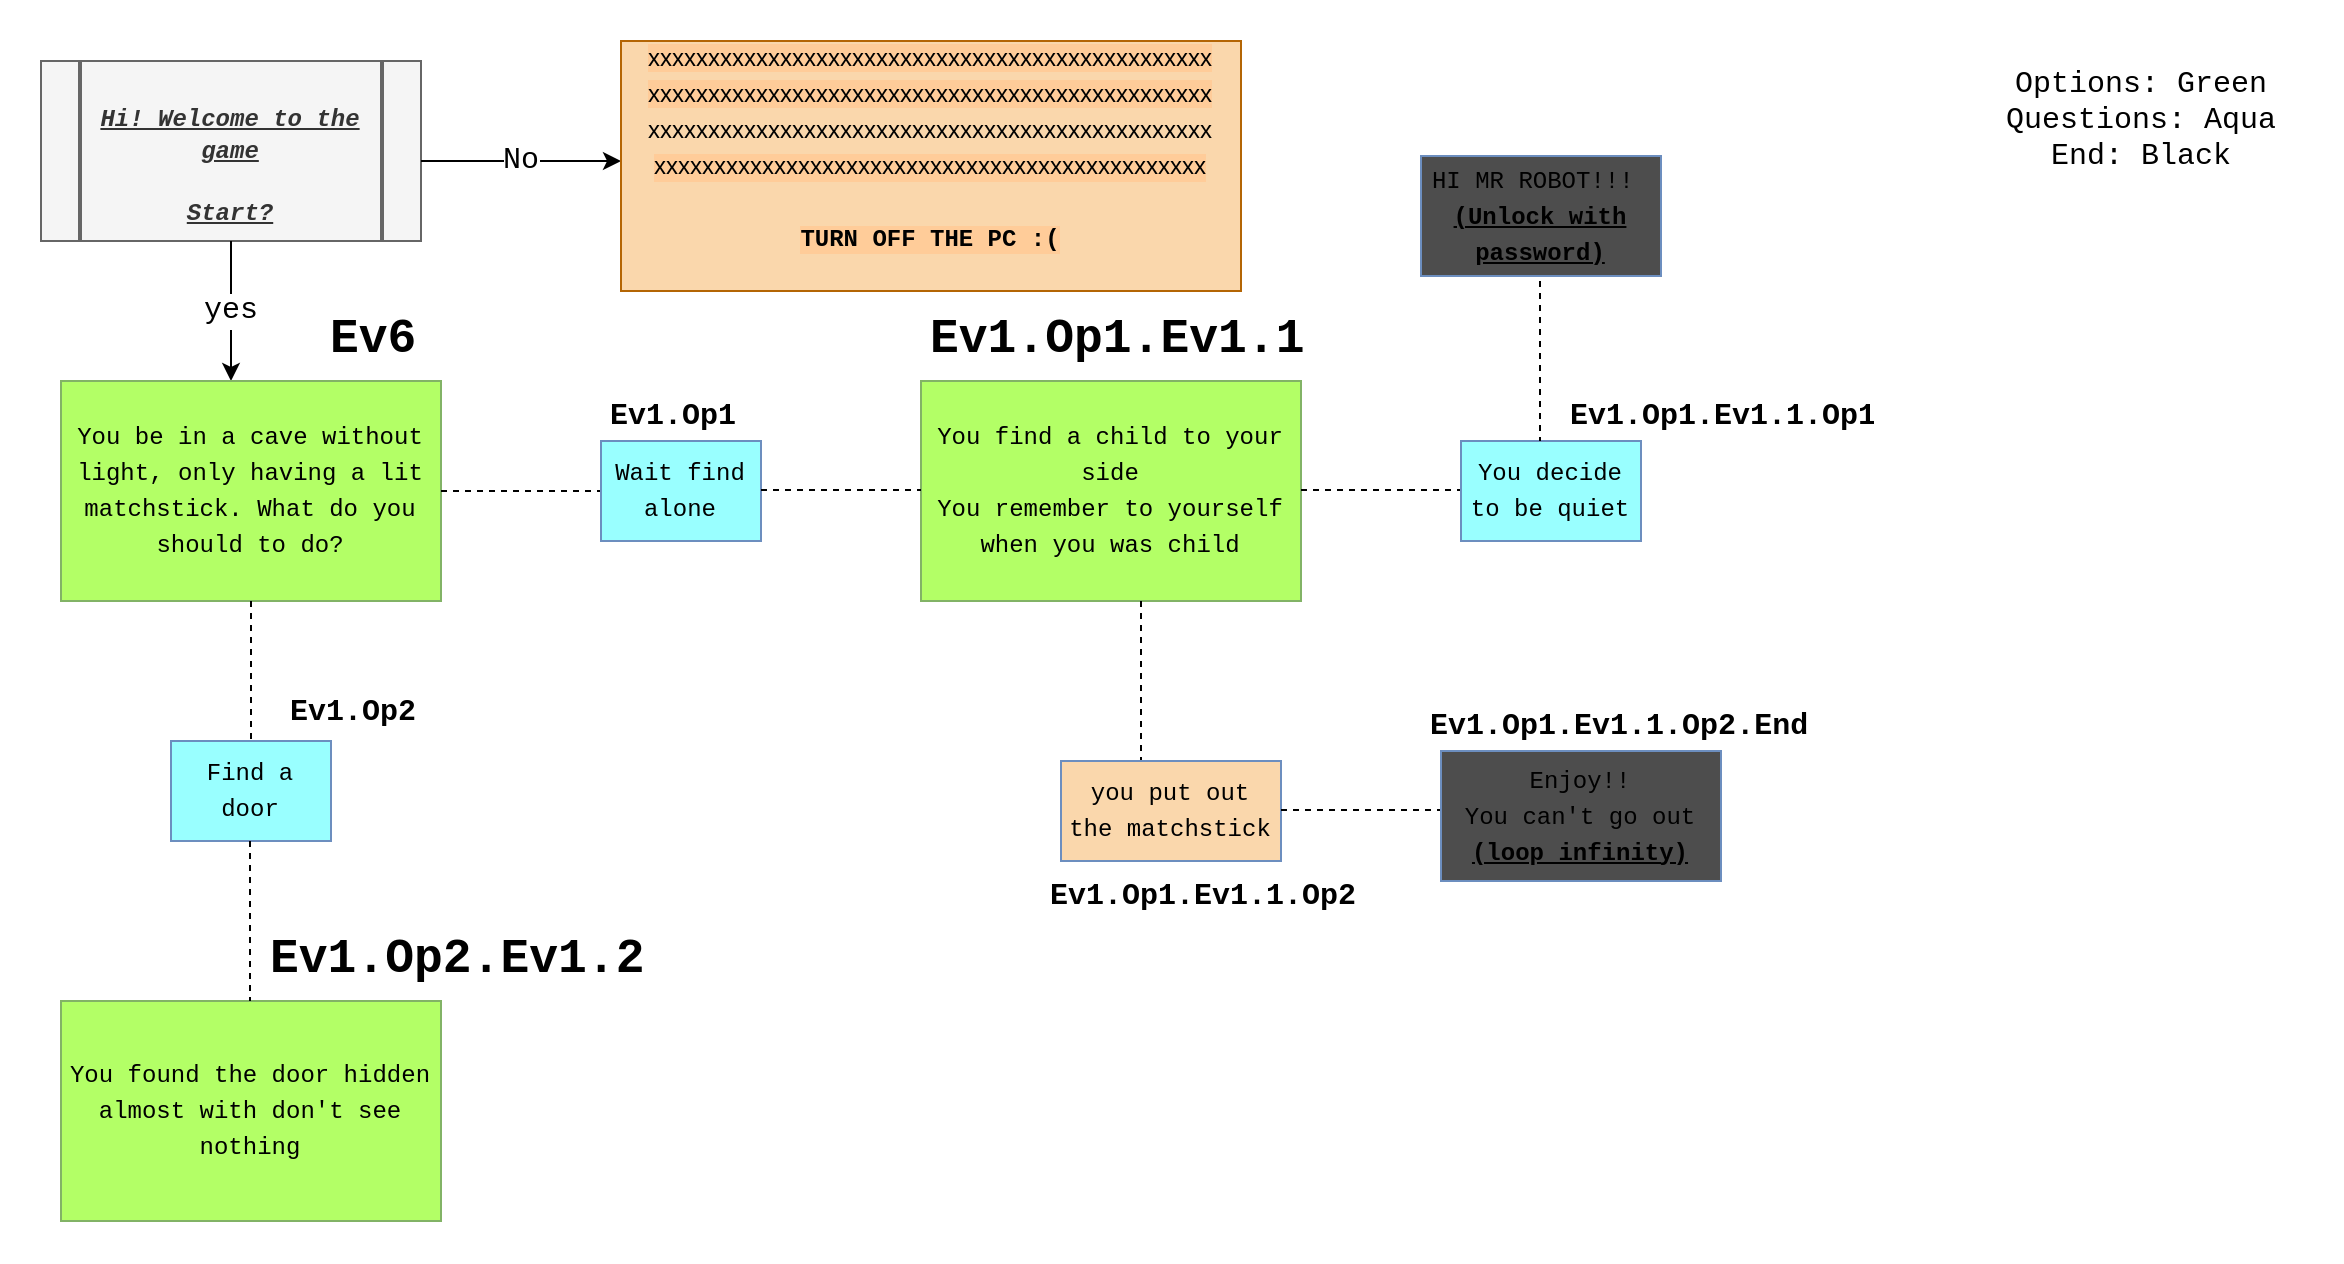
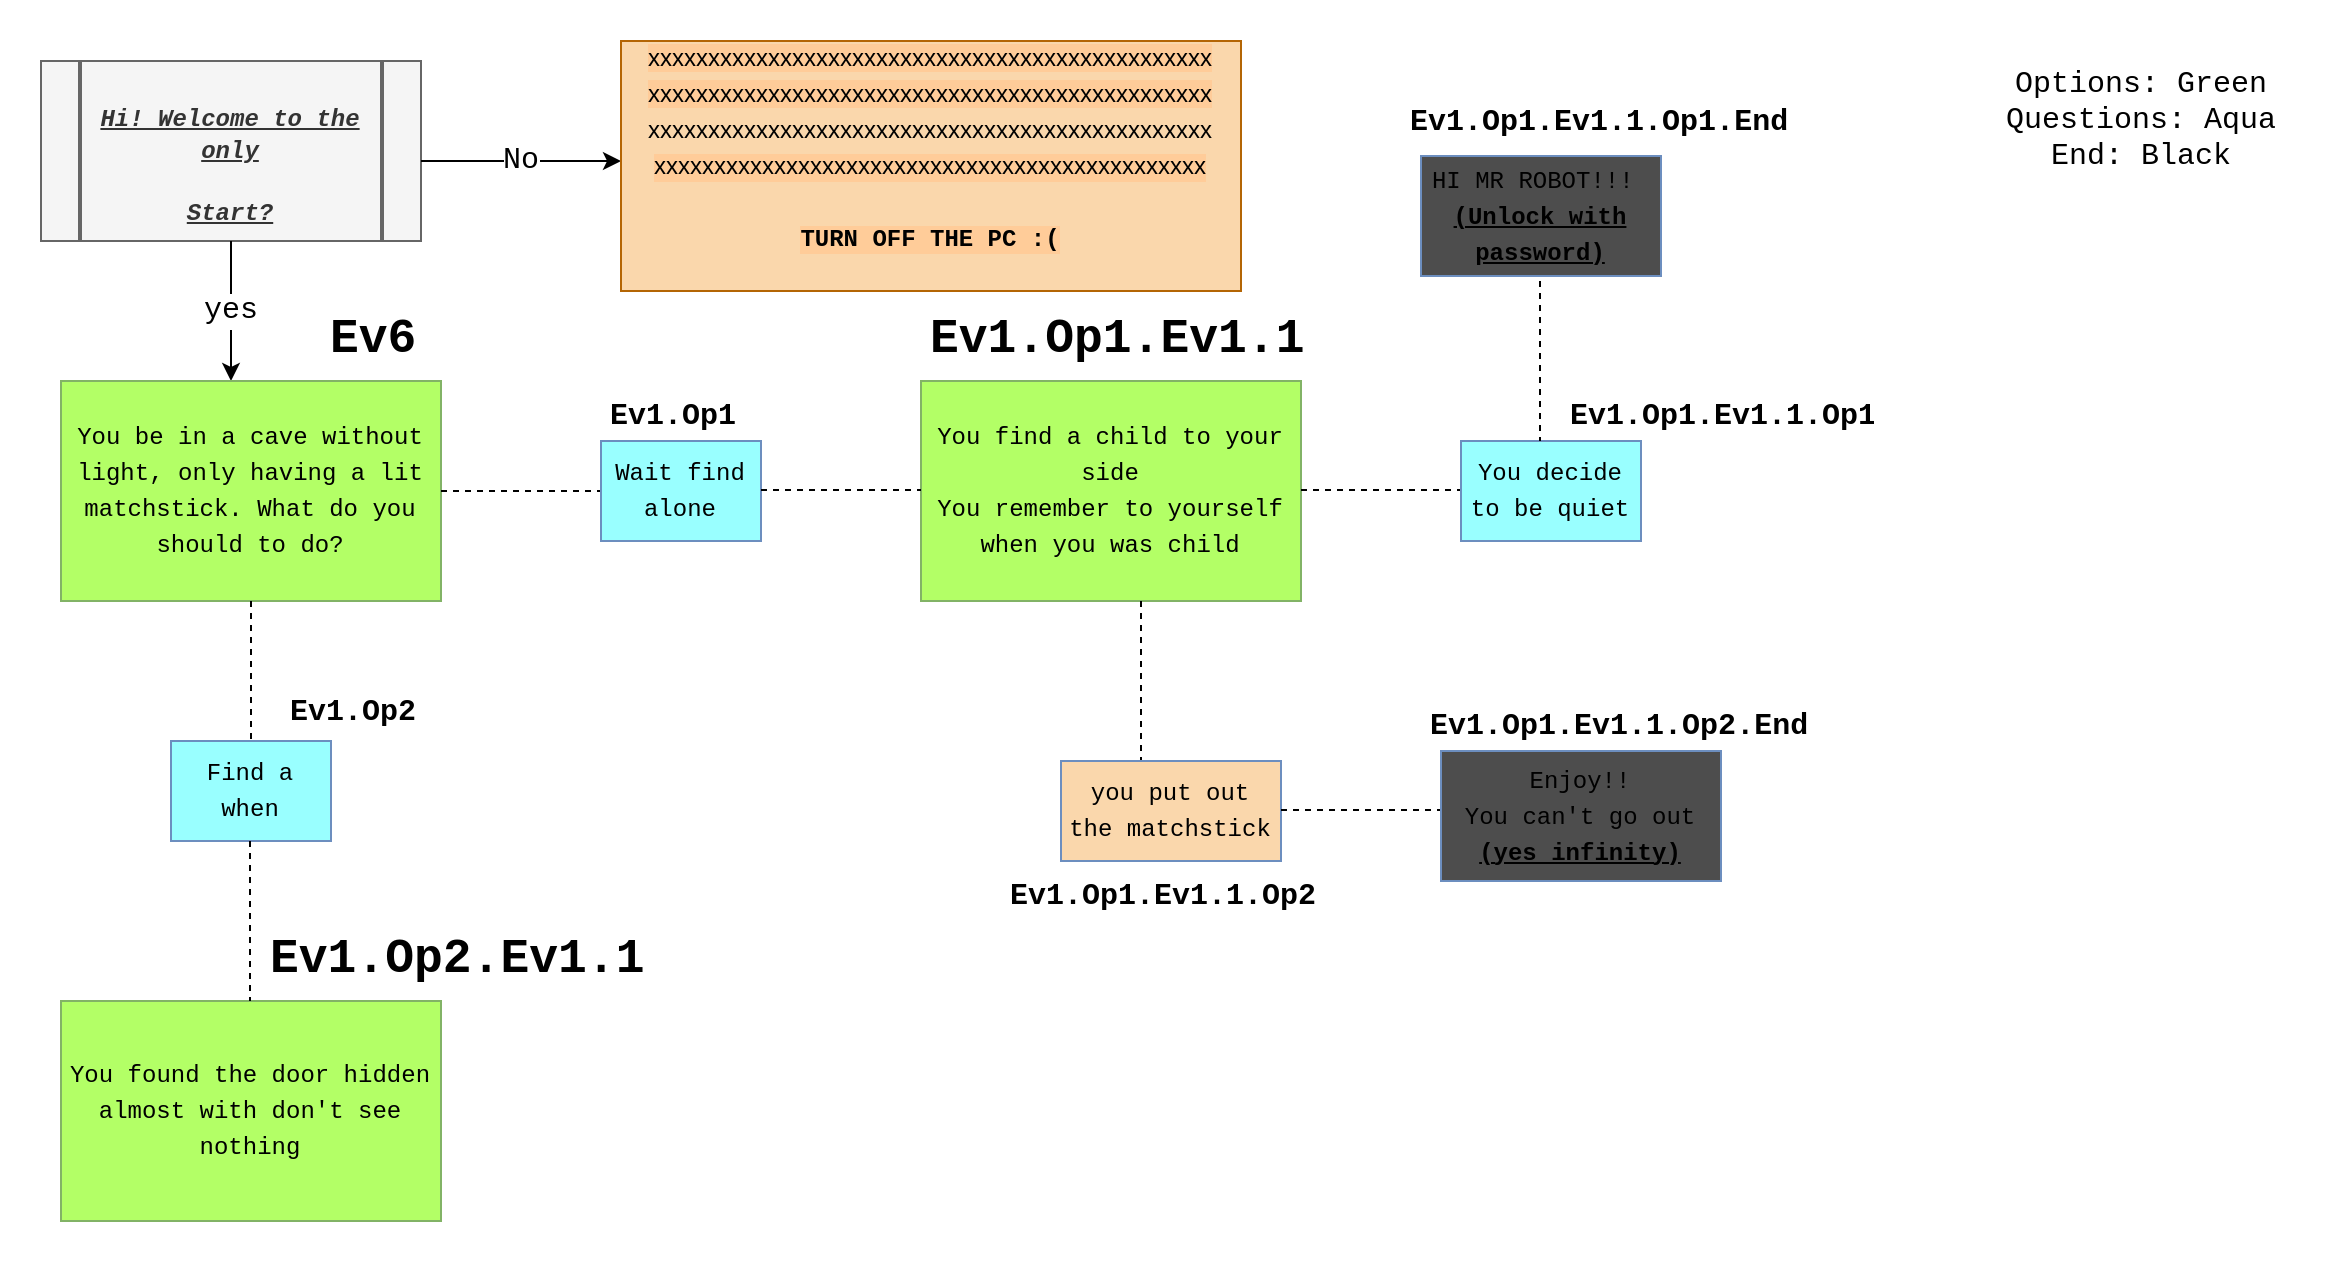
node "Ev1.Op1.Ev1.1.Op1.End": added
node "Hi! Welcome to the game Start?": label "Hi! Welcome to the game Start?" -> "Hi! Welcome to the only Start?"
node "Find a door": label "Find a door" -> "Find a when"
node "Enjoy!! You can't go out (loop infinity)": label "Enjoy!! You can't go out (loop infinity)" -> "Enjoy!! You can't go out (yes infinity)"
node "Ev1.Op1.Ev1.1.Op2": moved (1221, 901) -> (1181, 901)
node "Ev1.Op2.Ev1.2": label "Ev1.Op2.Ev1.2" -> "Ev1.Op2.Ev1.1"
